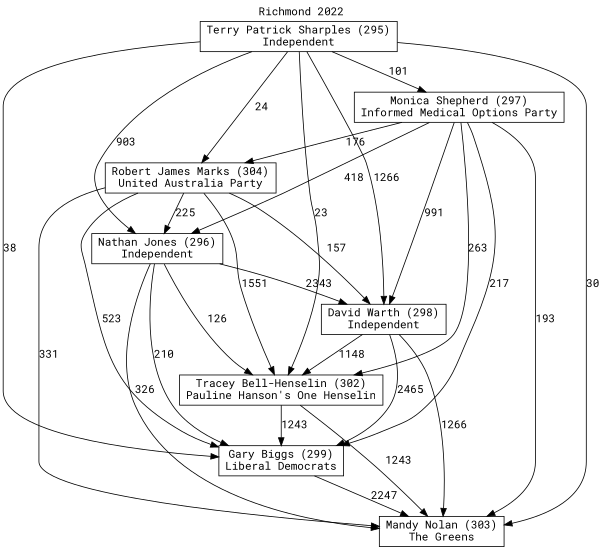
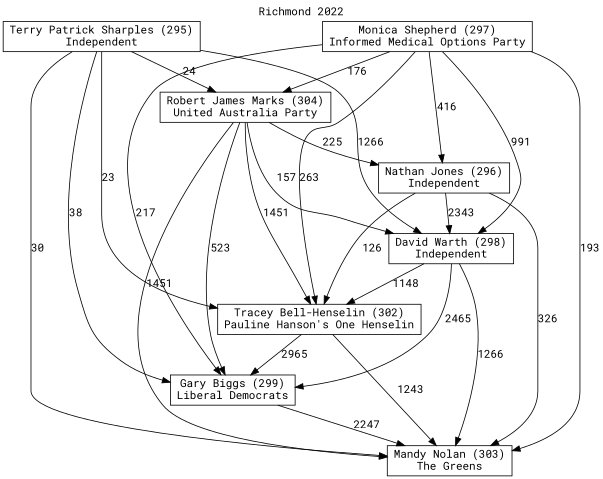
edge "Terry Patrick Sharples (295) Independent" -> "Monica Shepherd (297) Informed Medical Options Party": removed, label "101"
edge "Terry Patrick Sharples (295) Independent" -> "Nathan Jones (296) Independent": removed, label "903"
edge "Monica Shepherd (297) Informed Medical Options Party" -> "Nathan Jones (296) Independent": label "418" -> "416"
edge "Robert James Marks (304) United Australia Party" -> "Tracey Bell-Henselin (302) Pauline Hanson's One Henselin": label "1551" -> "1451"
edge "Robert James Marks (304) United Australia Party" -> "Mandy Nolan (303) The Greens": label "331" -> "1451"
edge "Nathan Jones (296) Independent" -> "Gary Biggs (299) Liberal Democrats": removed, label "210"
edge "Tracey Bell-Henselin (302) Pauline Hanson's One Henselin" -> "Gary Biggs (299) Liberal Democrats": label "1243" -> "2965"
